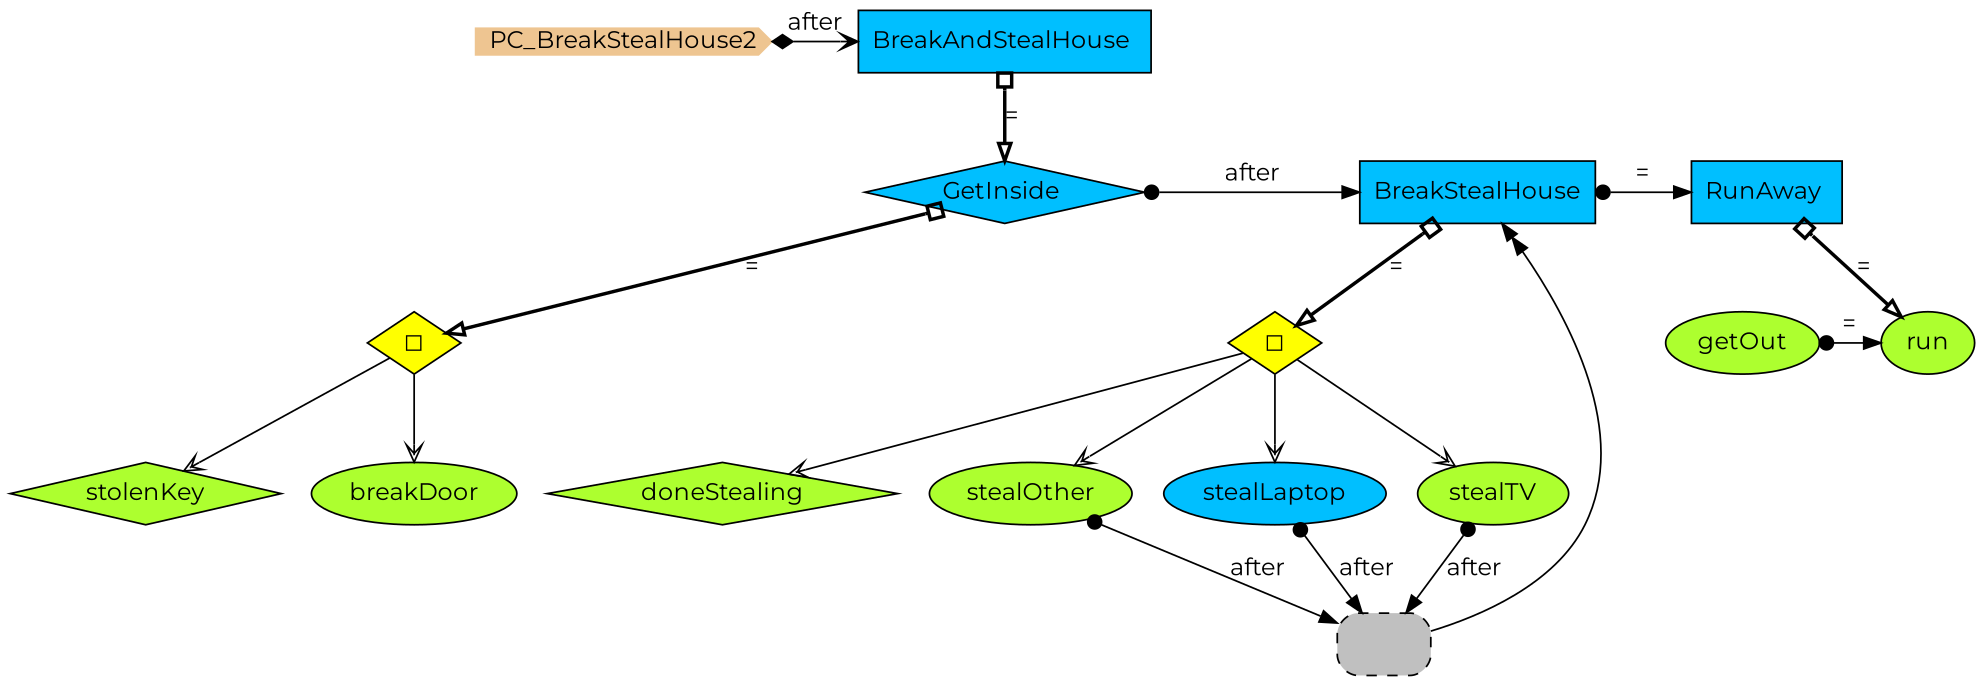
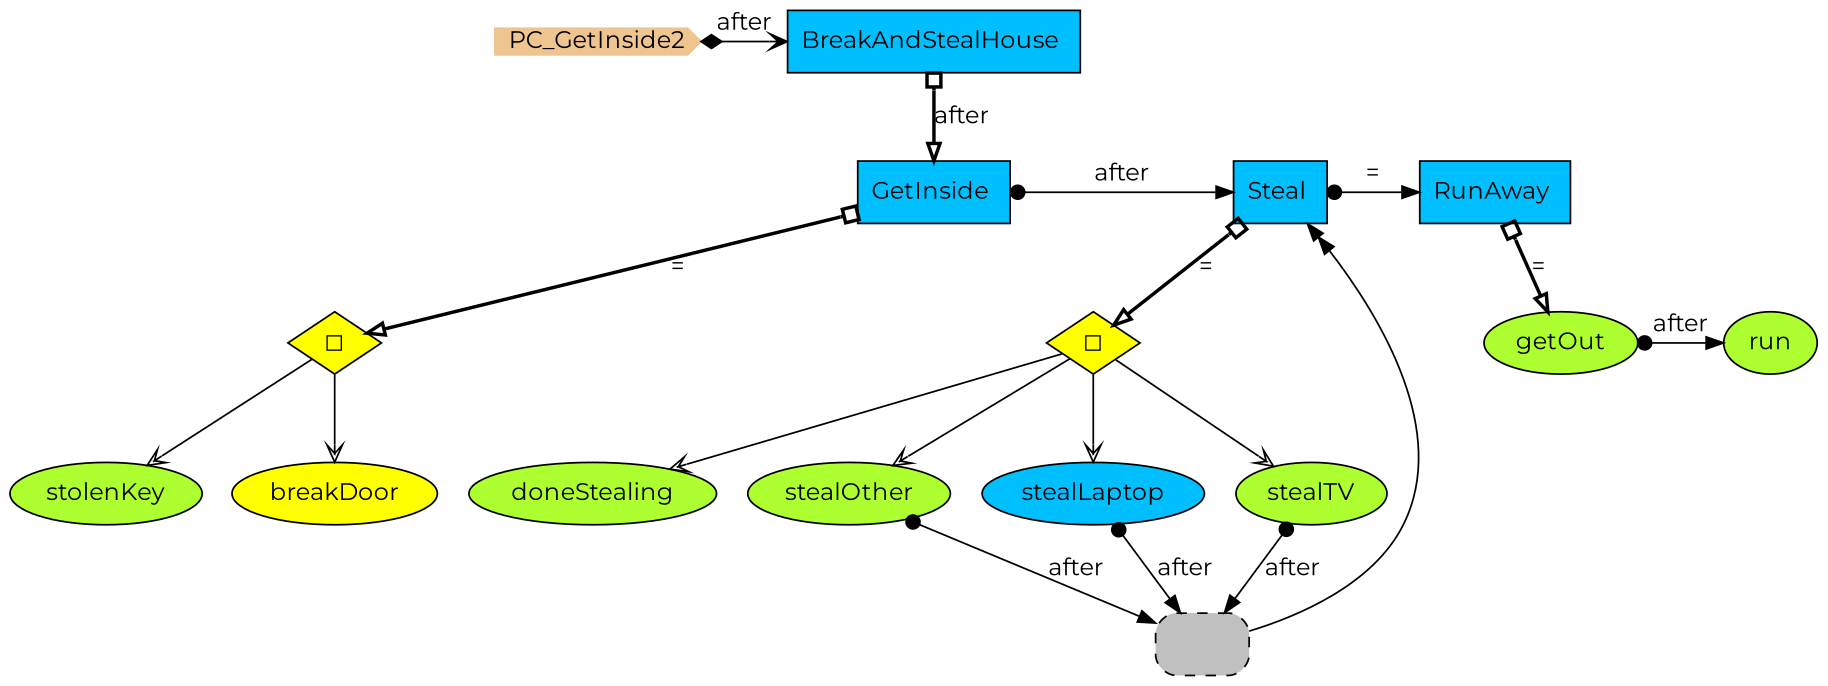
node "PC_BreakStealHouse2": label "PC_BreakStealHouse2" -> "PC_GetInside2"
edge "BreakAndStealHouse" -- "GetInside": label "=" -> "after"
node "GetInside": shape diamond -> box
node "BreakStealHouse": label "BreakStealHouse" -> "Steal"
edge "RunAway" -- "run": now "RunAway" -- "getOut"
edge "getOut" -- "run": label "=" -> "after"
node "stolenKey": shape diamond -> ellipse
node "breakDoor": fillcolor greenyellow -> yellow
node "doneStealing": shape diamond -> ellipse
